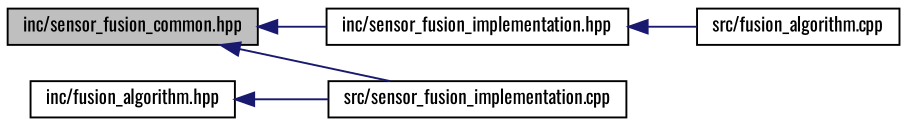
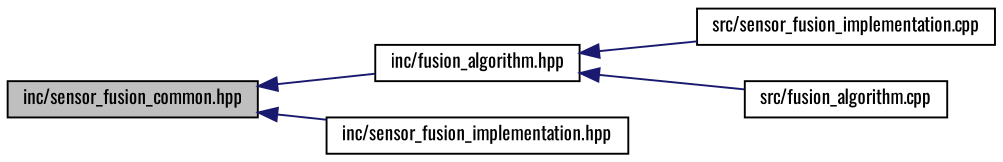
edge "src/fusion_algorithm.cpp" -> "inc/sensor_fusion_implementation.hpp": now "src/fusion_algorithm.cpp" -> "inc/fusion_algorithm.hpp"
edge "src/sensor_fusion_implementation.cpp" -> "inc/sensor_fusion_common.hpp": now "inc/fusion_algorithm.hpp" -> "inc/sensor_fusion_common.hpp"
